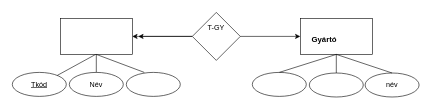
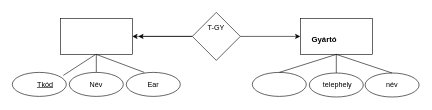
node "Tkód": moved (39, 84) -> (45, 84)
node "Ear": added
node "telephely": added
